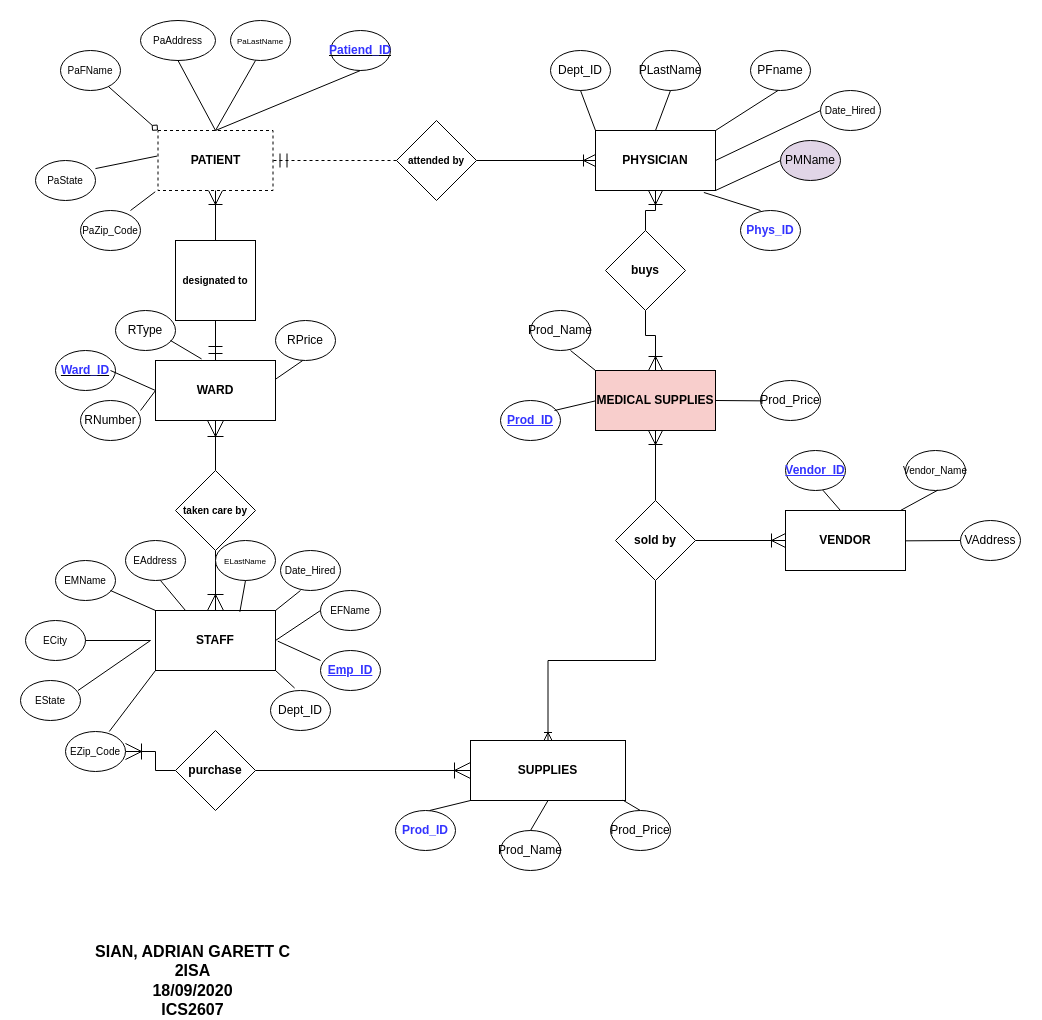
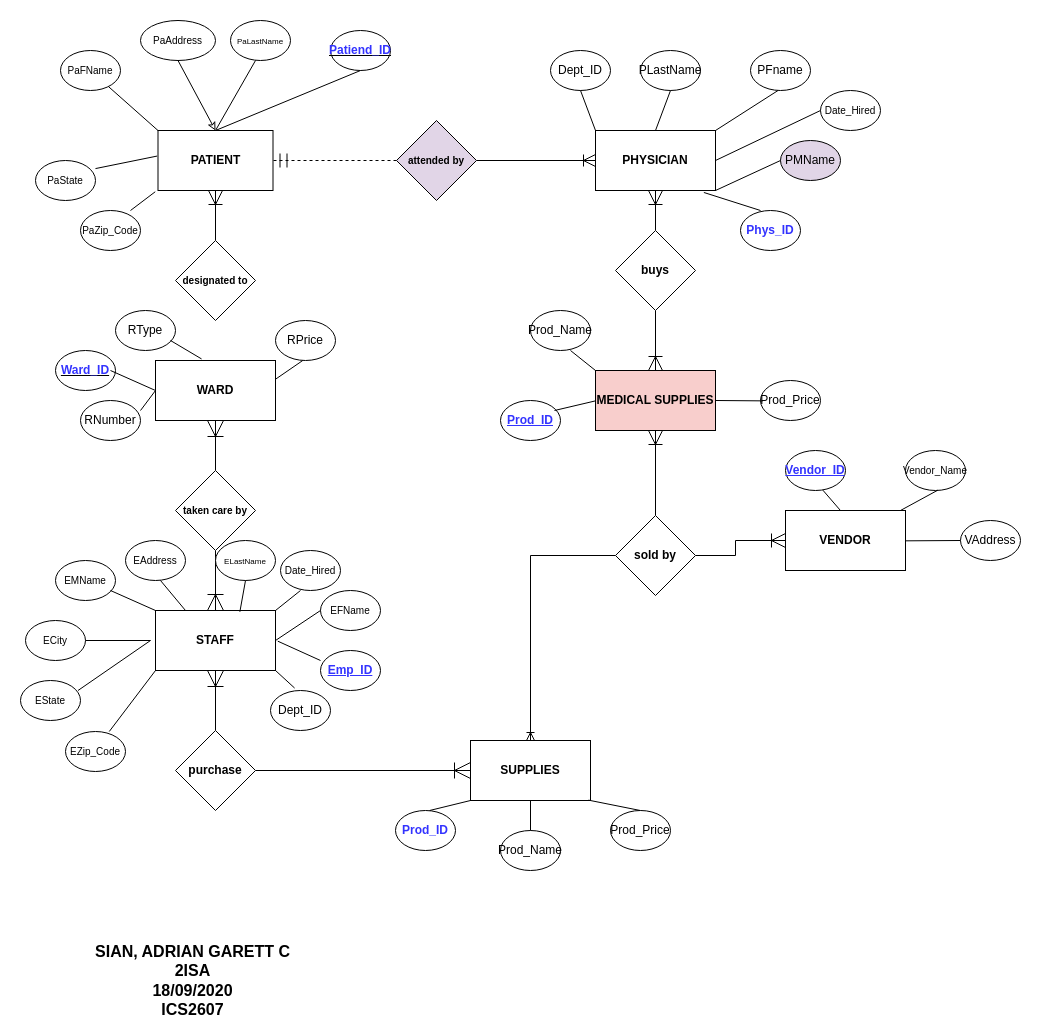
edge "PaAddress" -- "PATIENT": arrowhead none -> classic
edge "PaFName" -> "PATIENT": arrowhead diamond -> none
node "PATIENT": style dashed -> solid
node "attended by": fillcolor #ffffff -> #e1d5e7
node "buys": moved (646, 271) -> (656, 271)
node "designated to": shape rectangle -> diamond
edge "designated to" -> "WARD": removed
node "sold by": moved (656, 541) -> (656, 556)
edge "purchase" -> "EZip_Code": now "purchase" -> "STAFF"
node "SUPPLIES": size 155x60 -> 120x60
